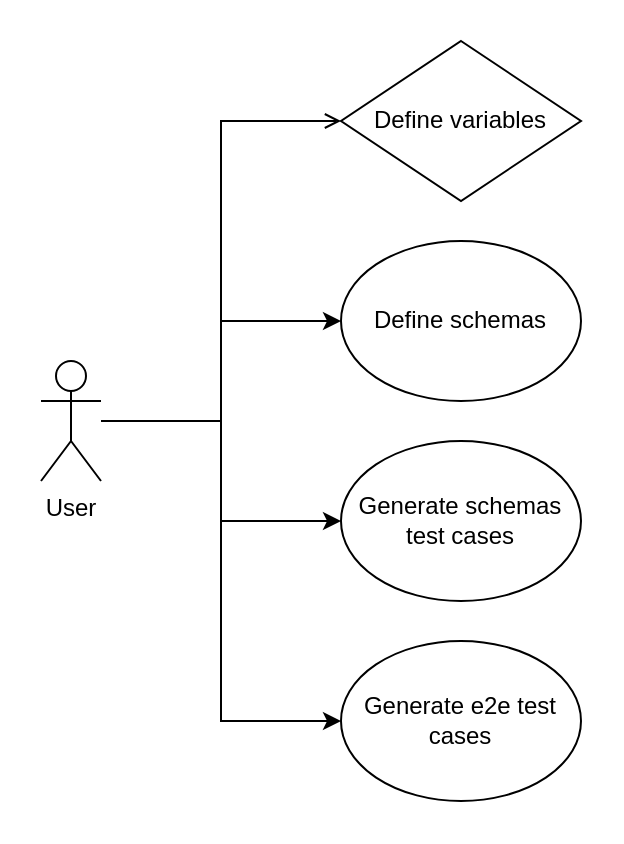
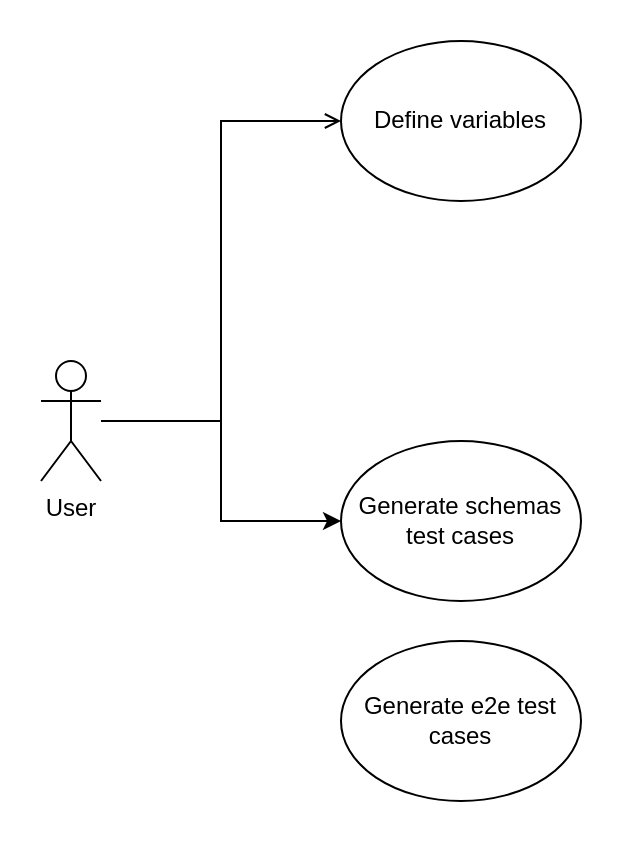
node "Define variables": shape diamond -> ellipse
edge "User" -> "Define schemas": removed
node "Define schemas": removed
edge "User" -> "Generate e2e test cases": removed
